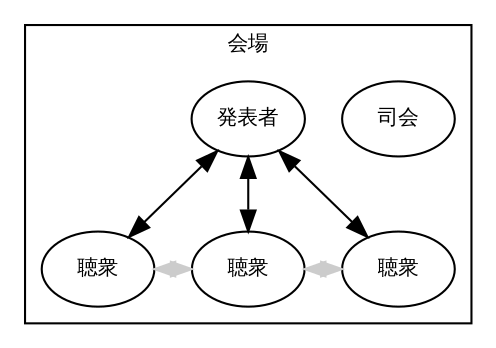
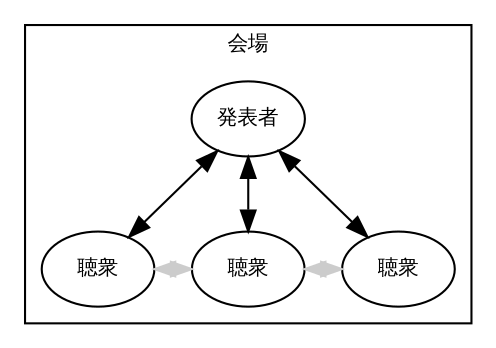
node "司会": removed
